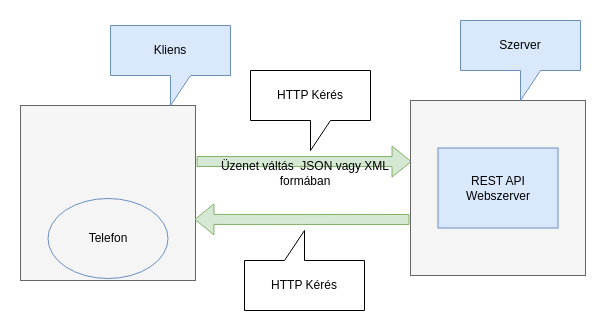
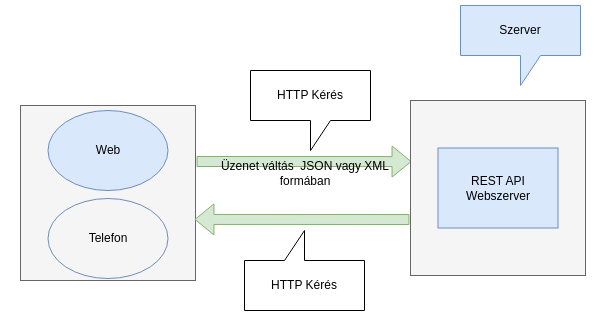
node "Szerver": moved (521, 61) -> (521, 46)
node "Kliens": removed
node "Web": added
